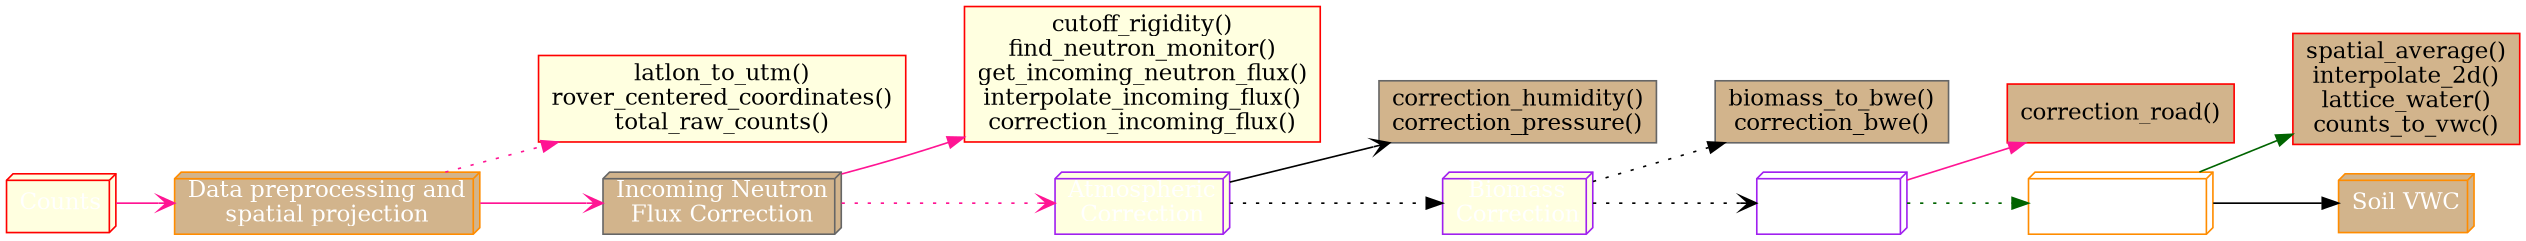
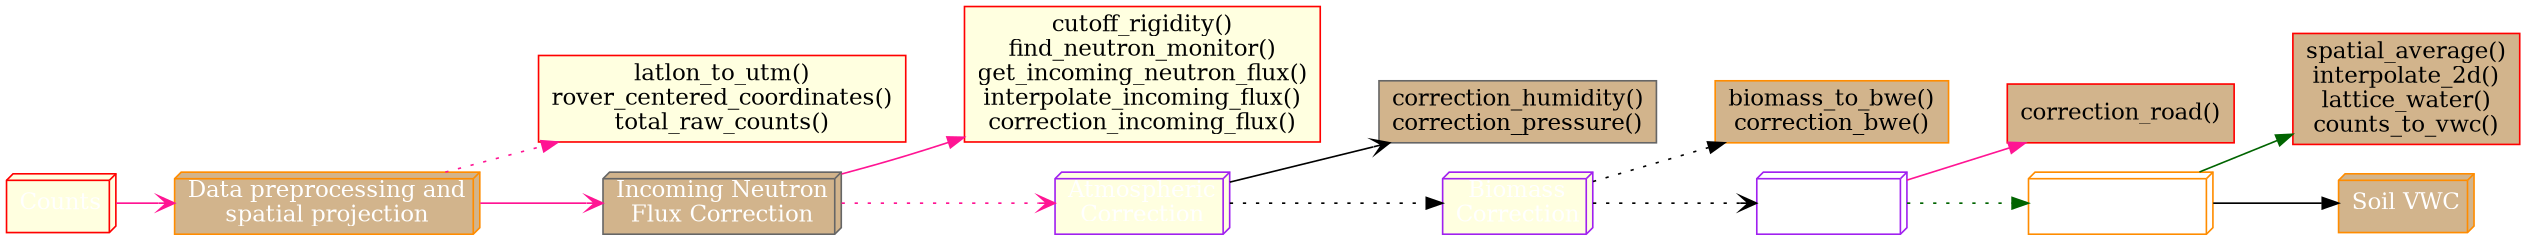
node "biomass_to_bwe() correction_bwe()": color gray40 -> darkorange
